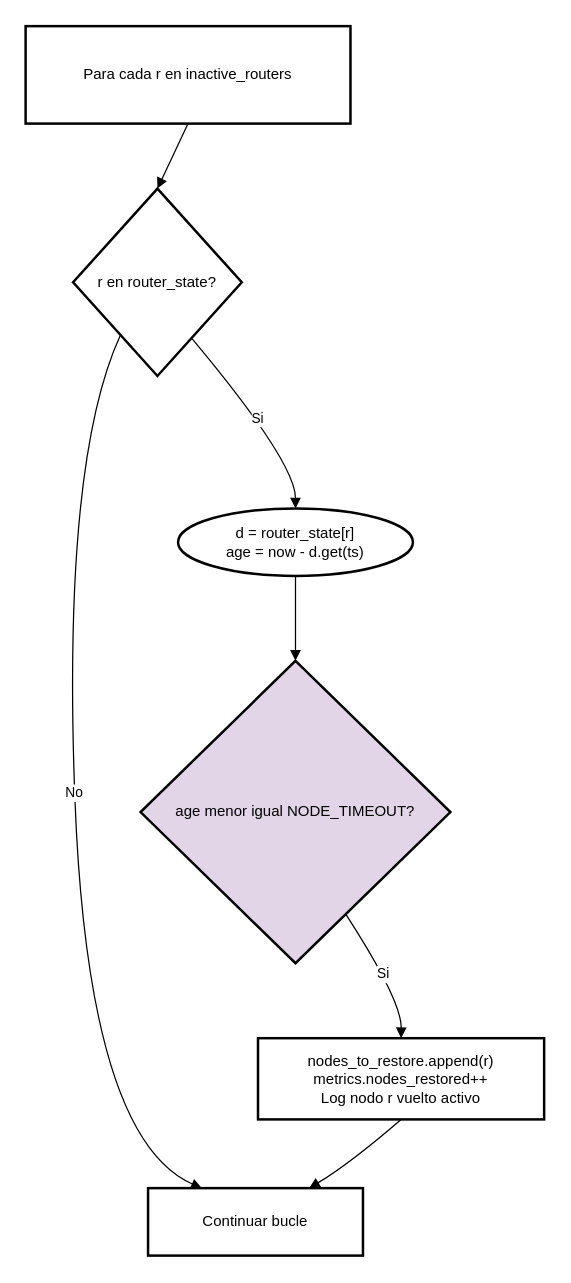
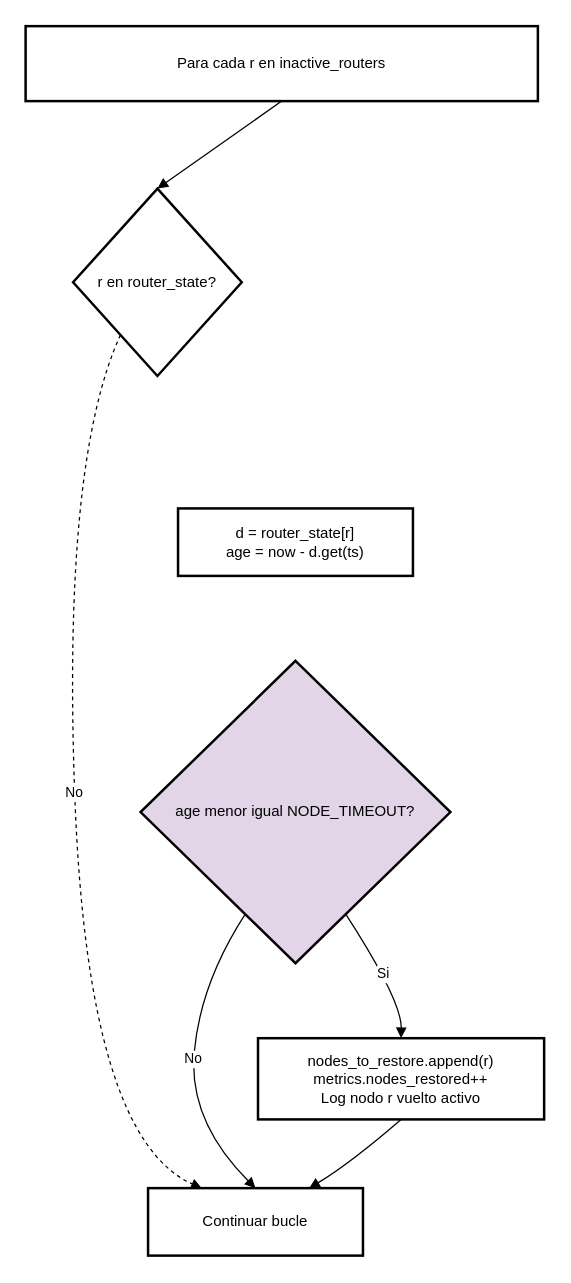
node "Para cada r en inactive_routers": size 325x98 -> 513x75
edge "r en router_state?" -> "d = router_state[r] age = now - d.get(ts)": removed, label "Si"
node "d = router_state[r] age = now - d.get(ts)": shape ellipse -> rectangle
edge "r en router_state?" -> "Continuar bucle": style solid -> dashed
edge "d = router_state[r] age = now - d.get(ts)" -> "age menor igual NODE_TIMEOUT?": removed
edge "age menor igual NODE_TIMEOUT?" -> "Continuar bucle": added, label "No"
